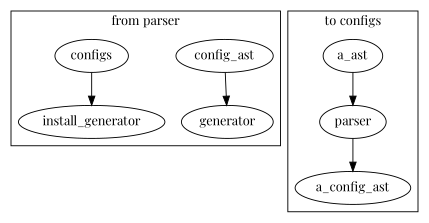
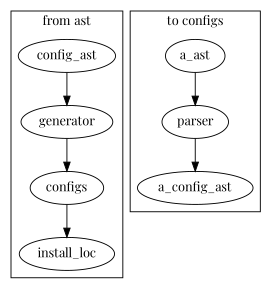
cluster "from parser": label "from parser" -> "from ast"
node "install_generator": label "install_generator" -> "install_loc"
edge "generator" -> "configs": added
